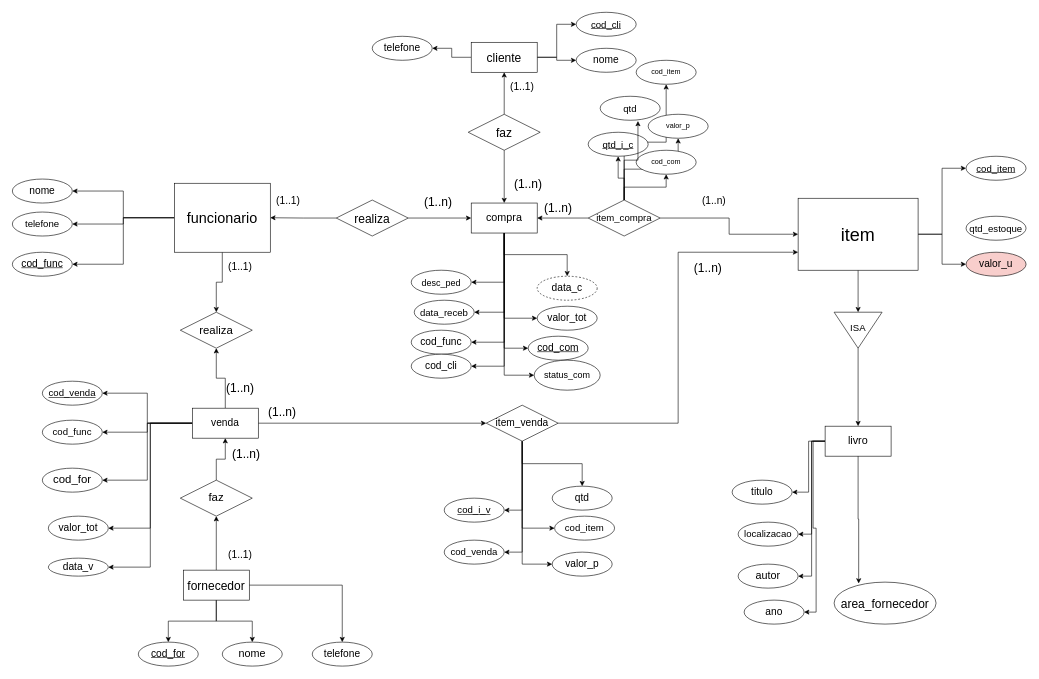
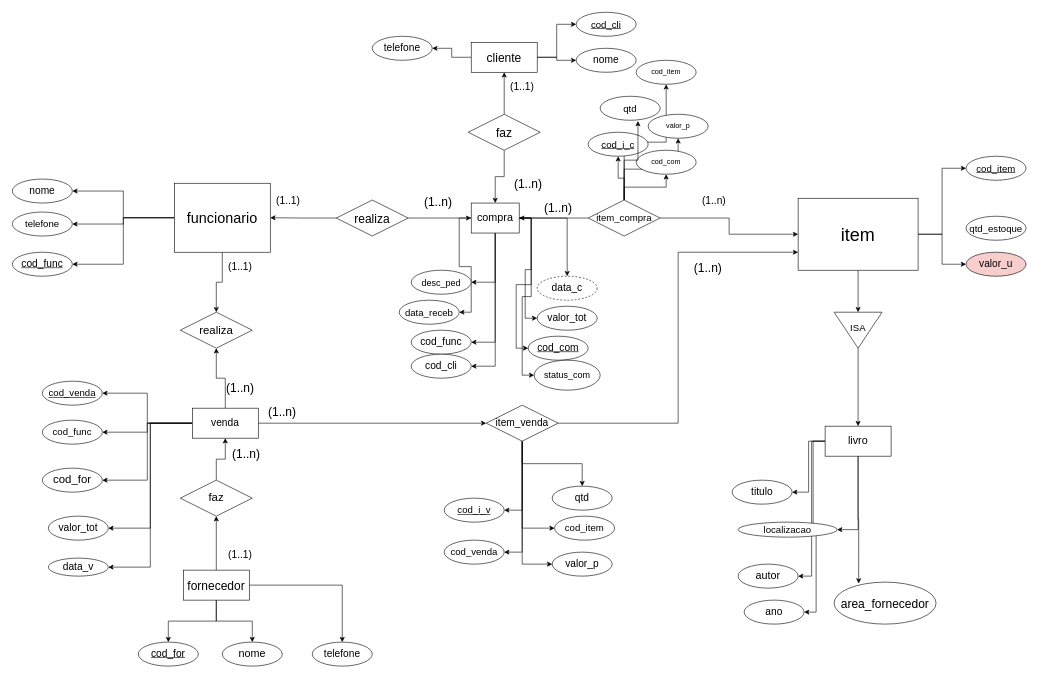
node "qtd_i_c": label "qtd_i_c" -> "cod_i_c"
node "compra": size 66x30 -> 48x30
node "data_receb": moved (444, 312) -> (429, 312)
node "localizacao": size 60x24 -> 99x15
